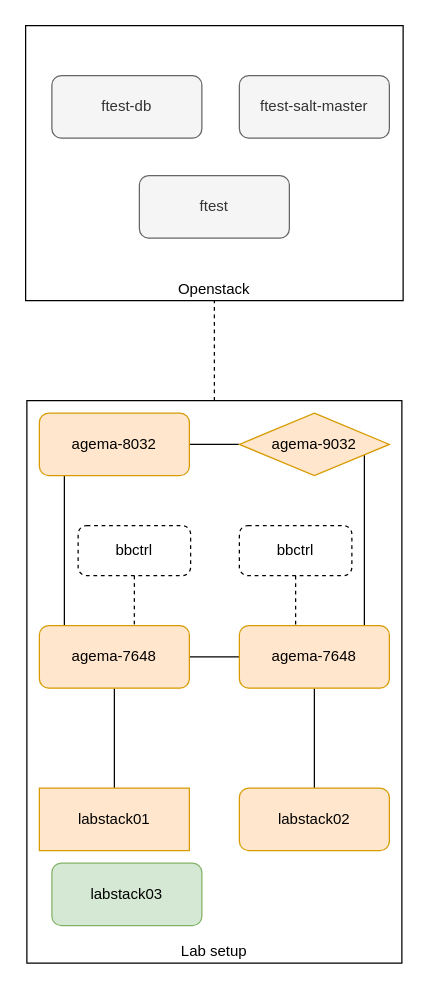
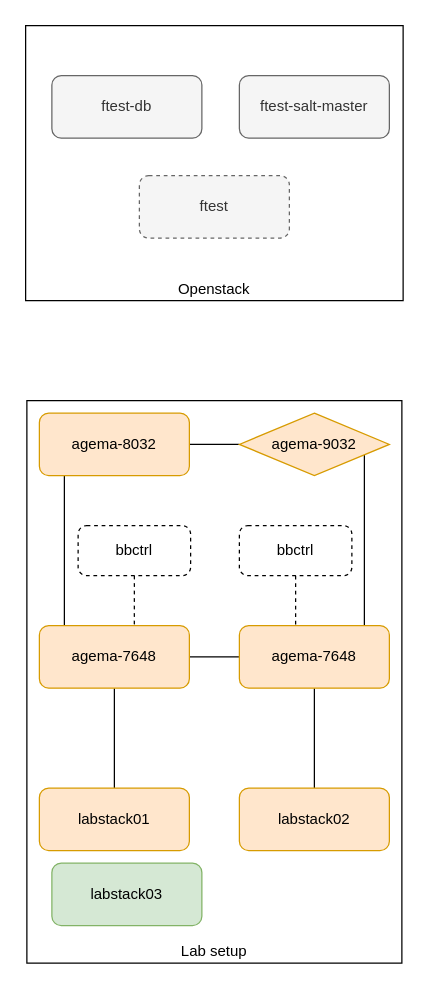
node "ftest": style solid -> dashed
edge "Openstack" -- "Lab setup": removed
node "labstack01": shape rectangle -> rounded rectangle
